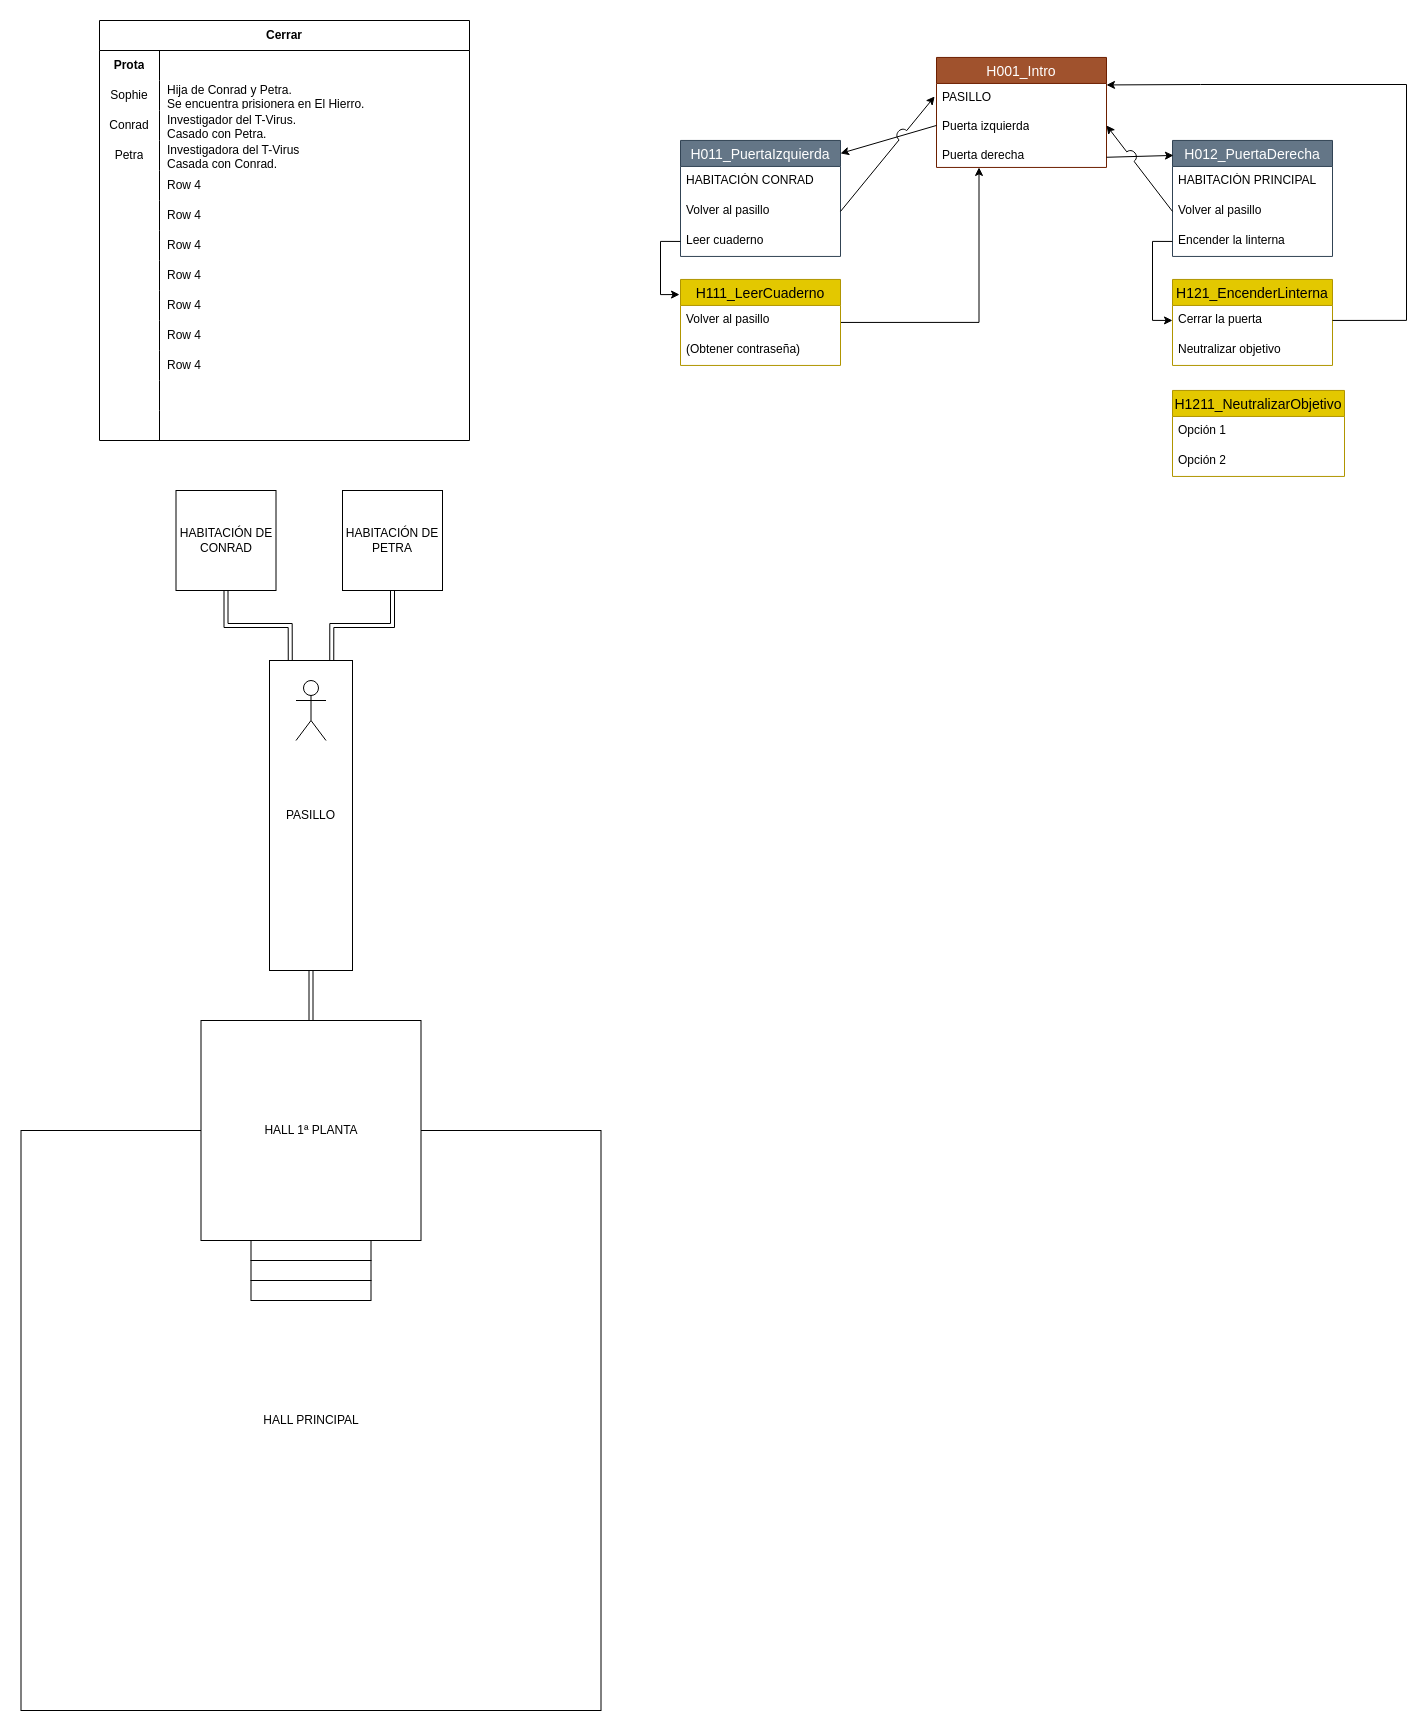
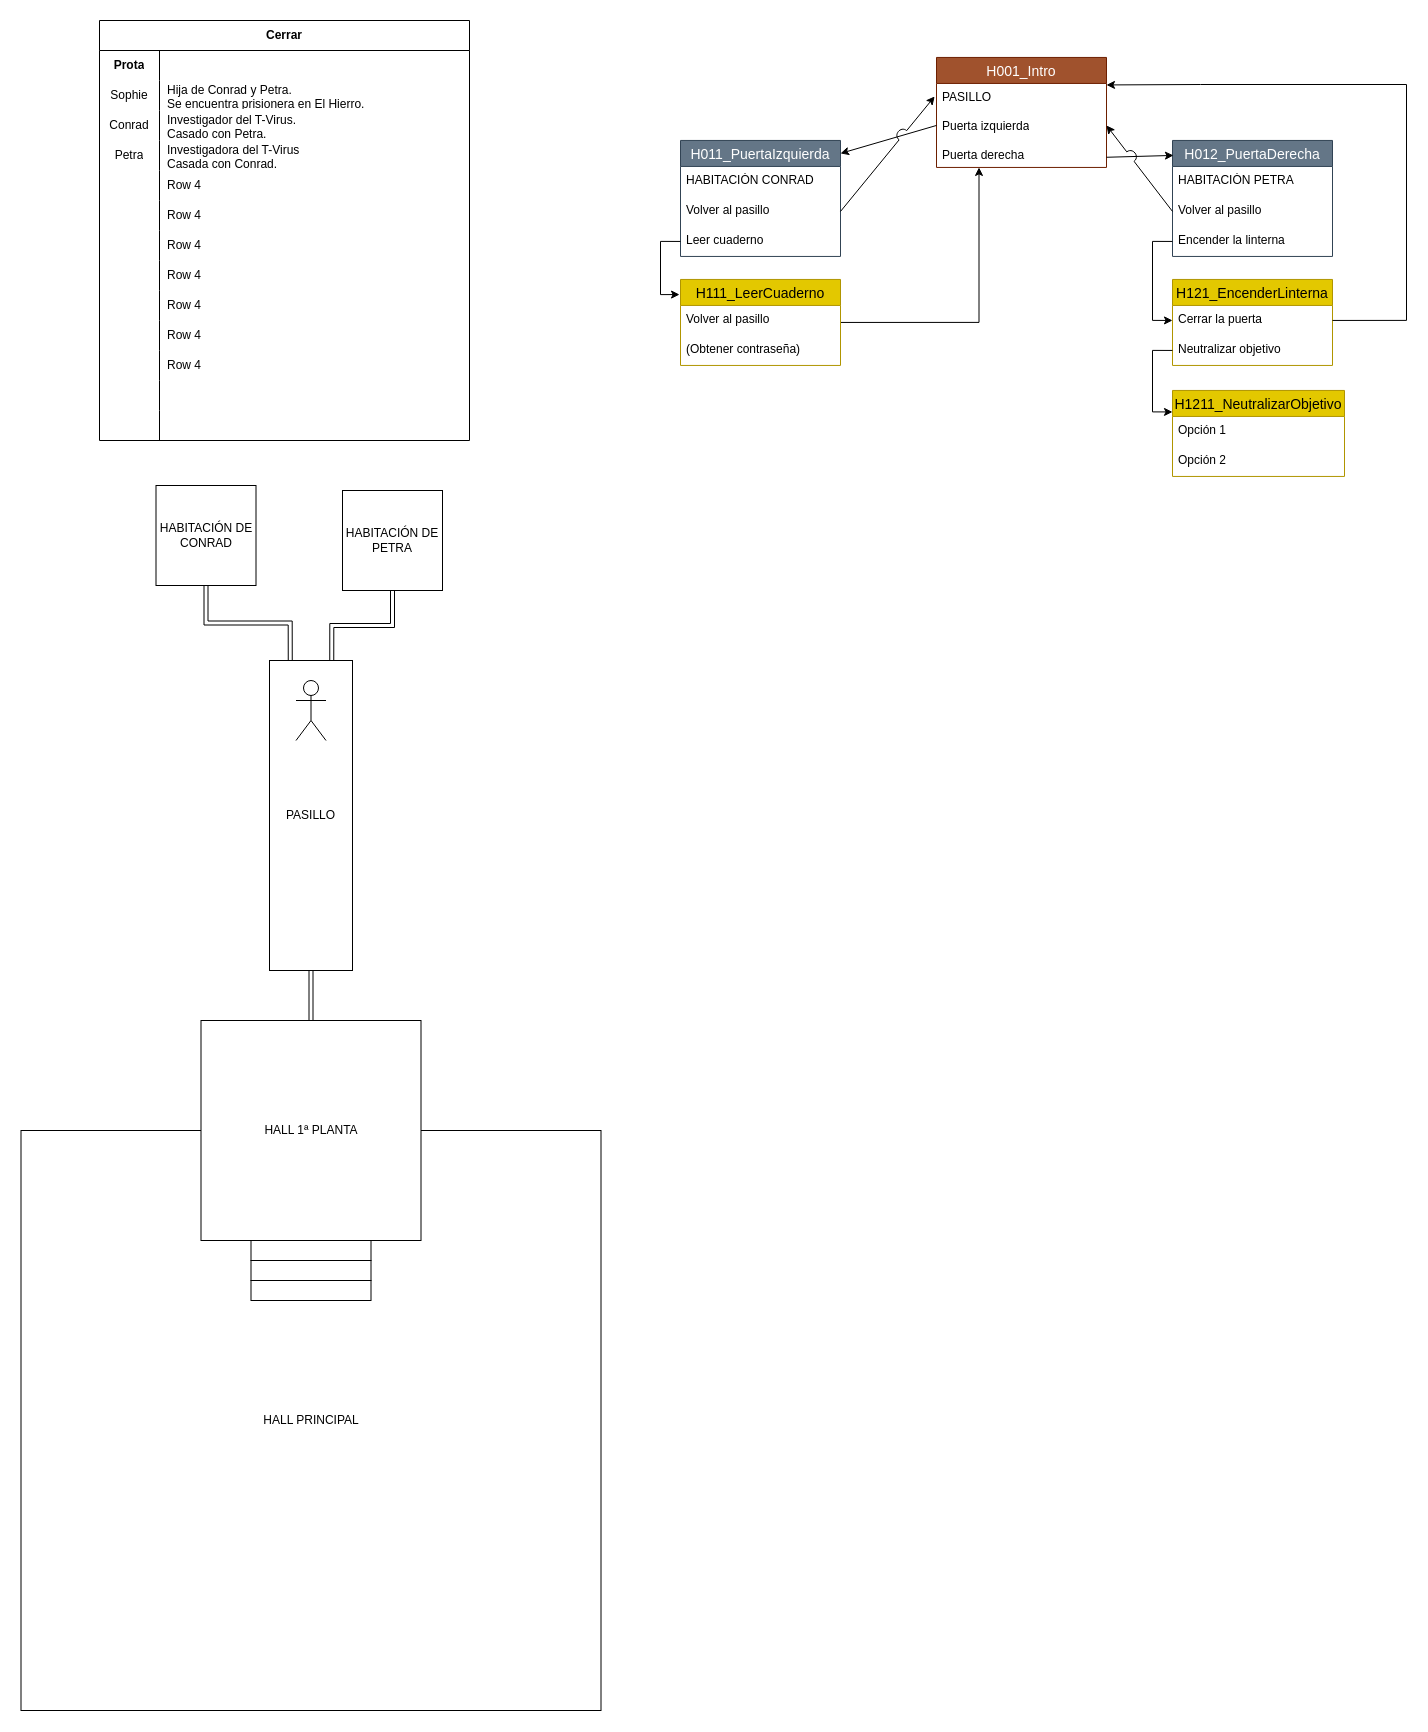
node "HABITACIÓN PRINCIPAL": label "HABITACIÓN PRINCIPAL" -> "HABITACIÓN PETRA"
edge "Neutralizar objetivo" -> "H1211_NeutralizarObjetivo": added
node "HABITACIÓN DE CONRAD": moved (226, 541) -> (206, 536)
